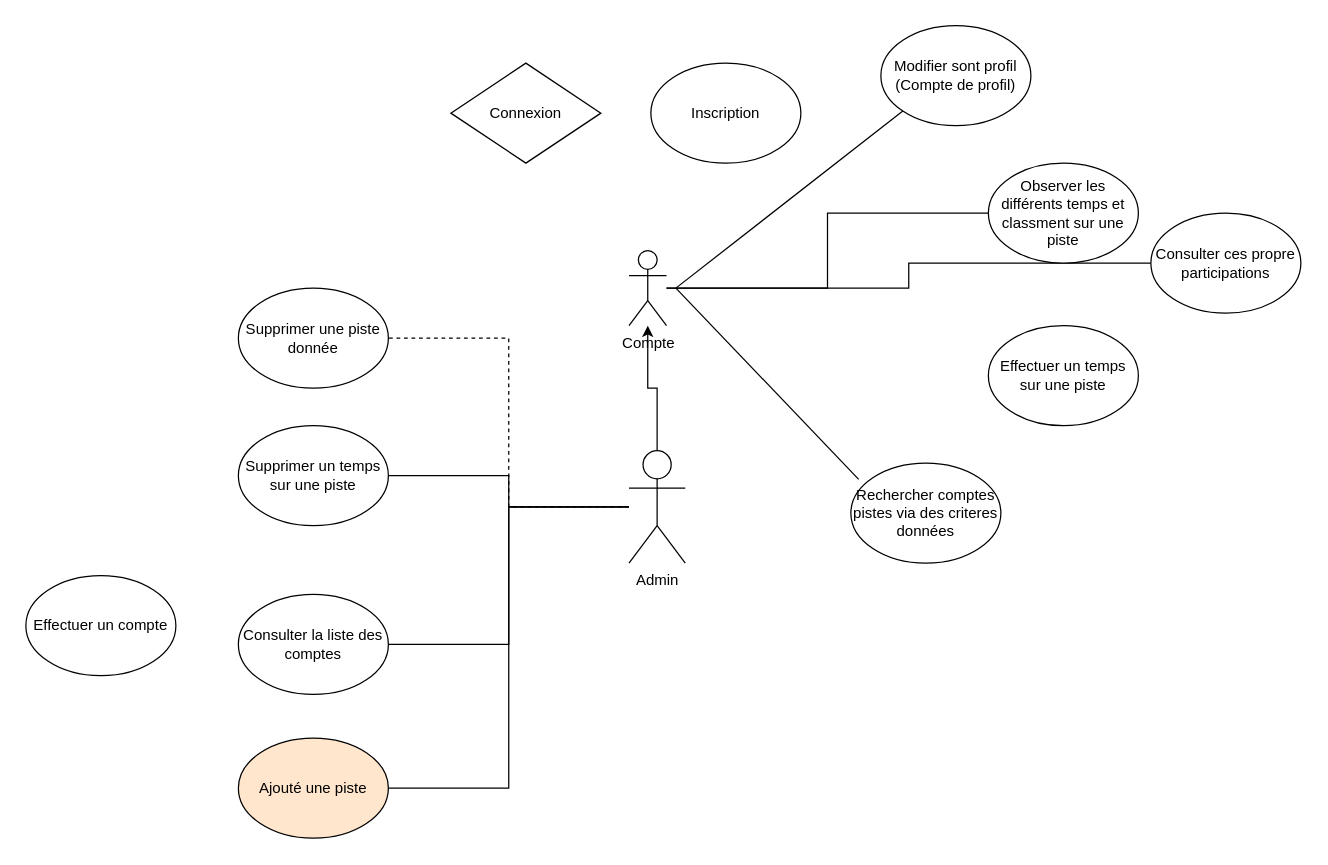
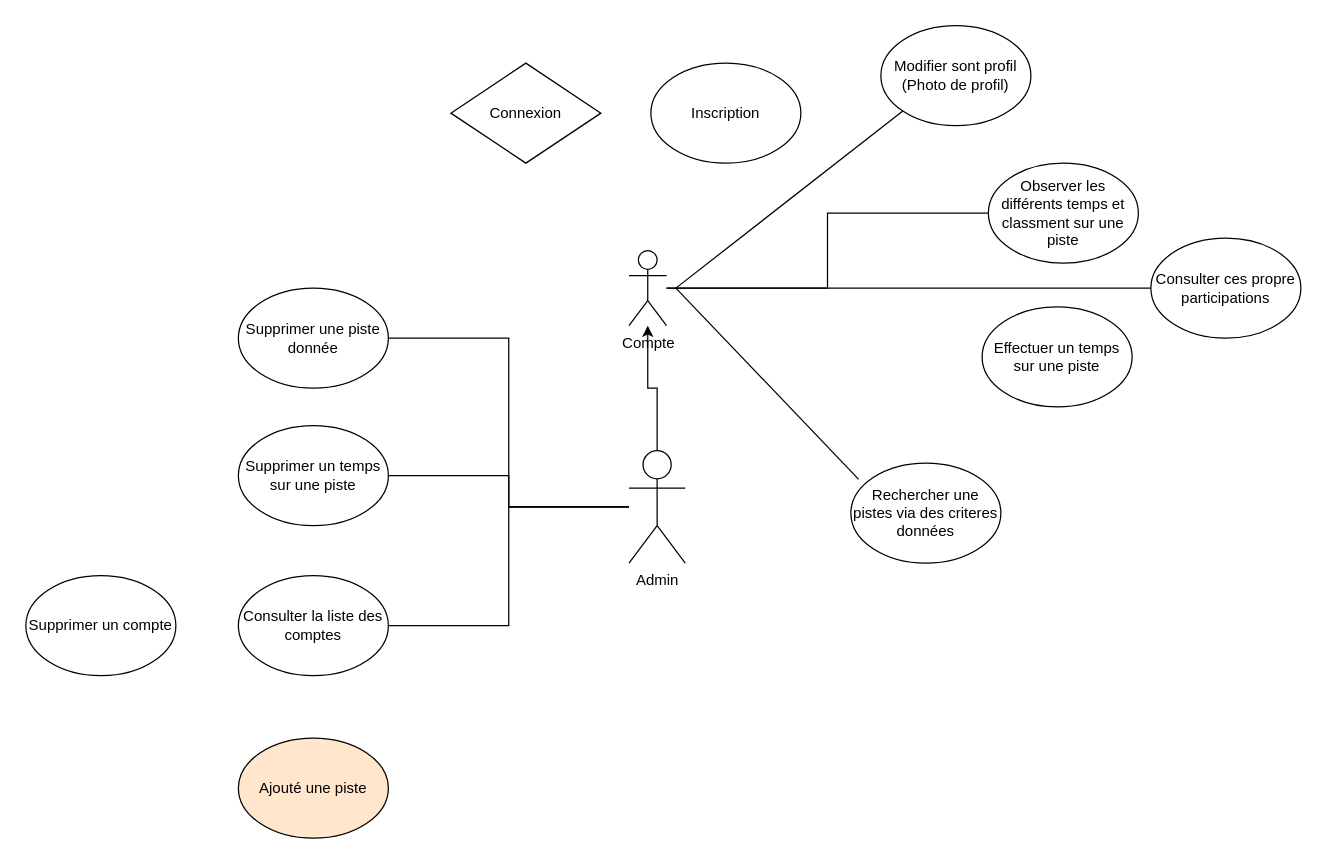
node "Modifier sont profil (Compte de profil)": label "Modifier sont profil (Compte de profil)" -> "Modifier sont profil (Photo de profil)"
node "Consulter ces propre participations": moved (1226, 263) -> (1226, 288)
edge "Supprimer une piste donnée" -- "Admin": style dashed -> solid
node "Effectuer un temps sur une piste": moved (1063, 376) -> (1057, 357)
node "Rechercher comptes pistes via des criteres données": label "Rechercher comptes pistes via des criteres données" -> "Rechercher une pistes via des criteres données"
node "Effectuer un compte": label "Effectuer un compte" -> "Supprimer un compte"
node "Consulter la liste des comptes": moved (313, 644) -> (313, 626)
edge "Admin" -- "Ajouté une piste": removed
